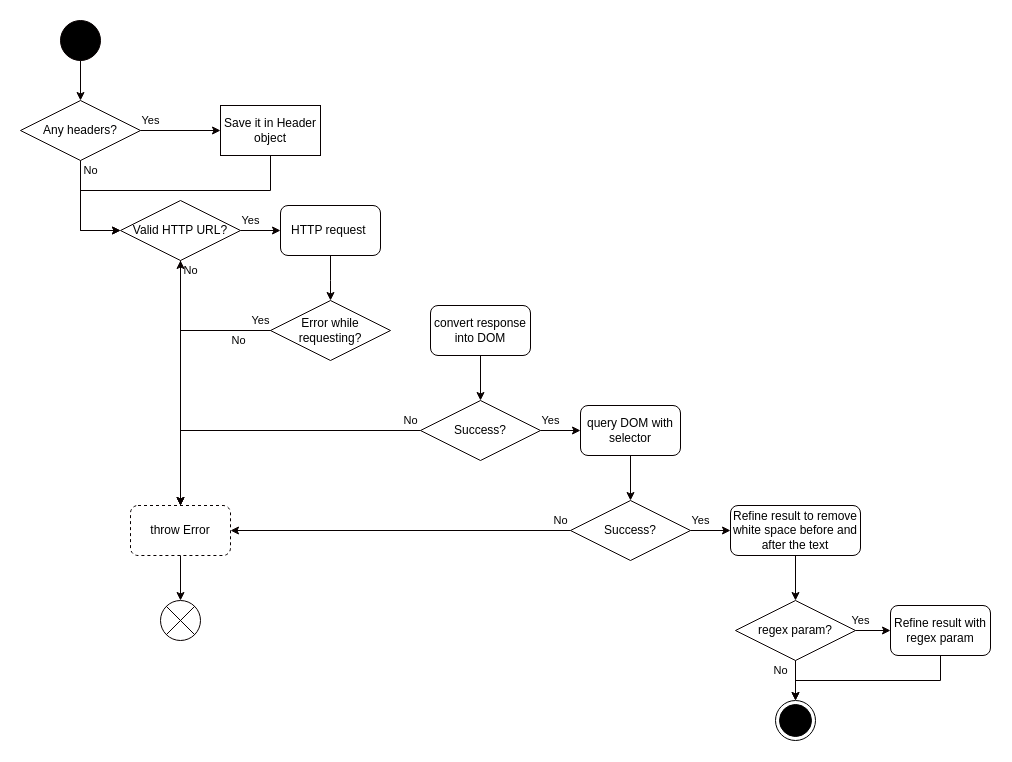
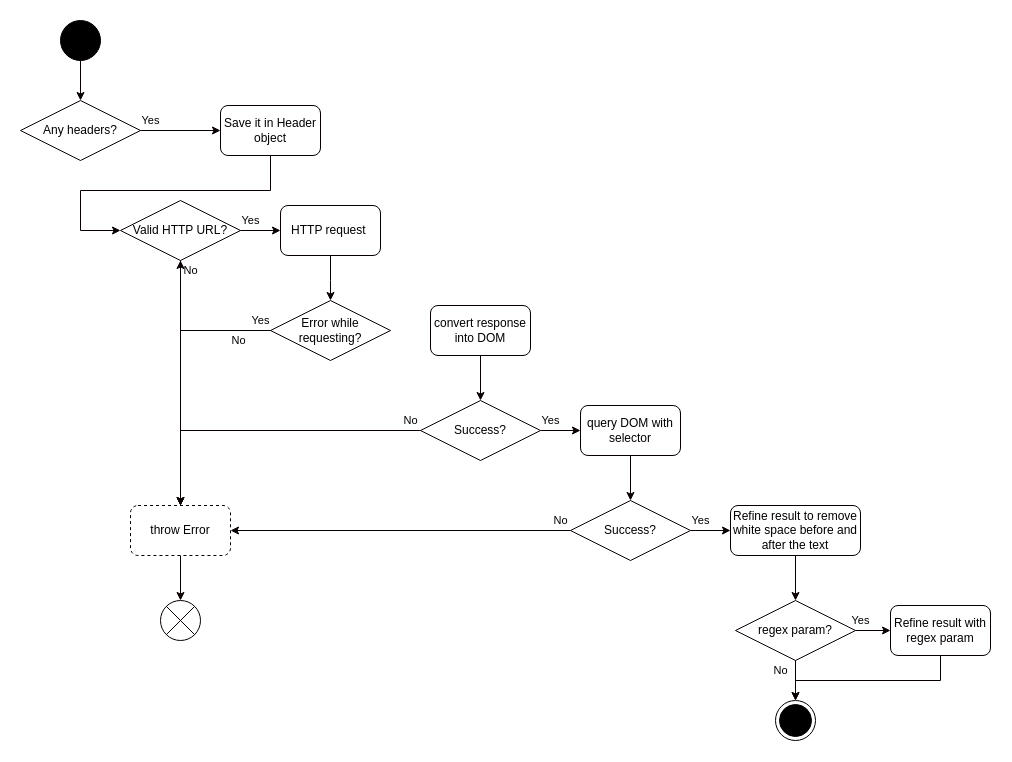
node "Save it in Header object": shape rectangle -> rounded rectangle
edge "Any headers?" -> "Valid HTTP URL?": removed, label "No"
